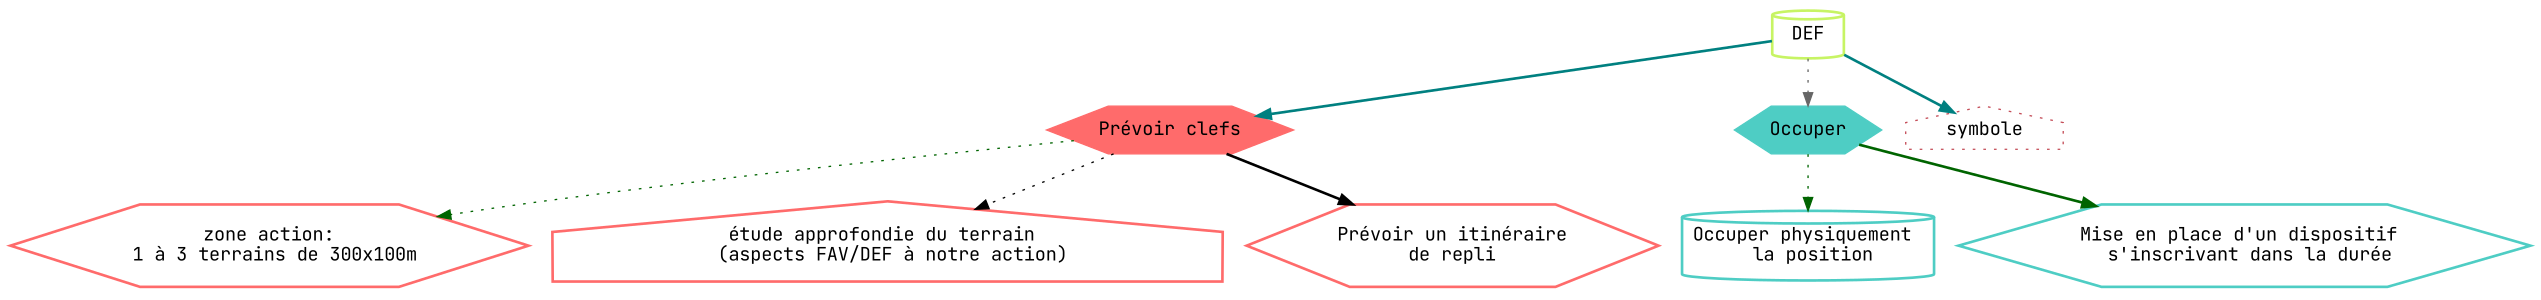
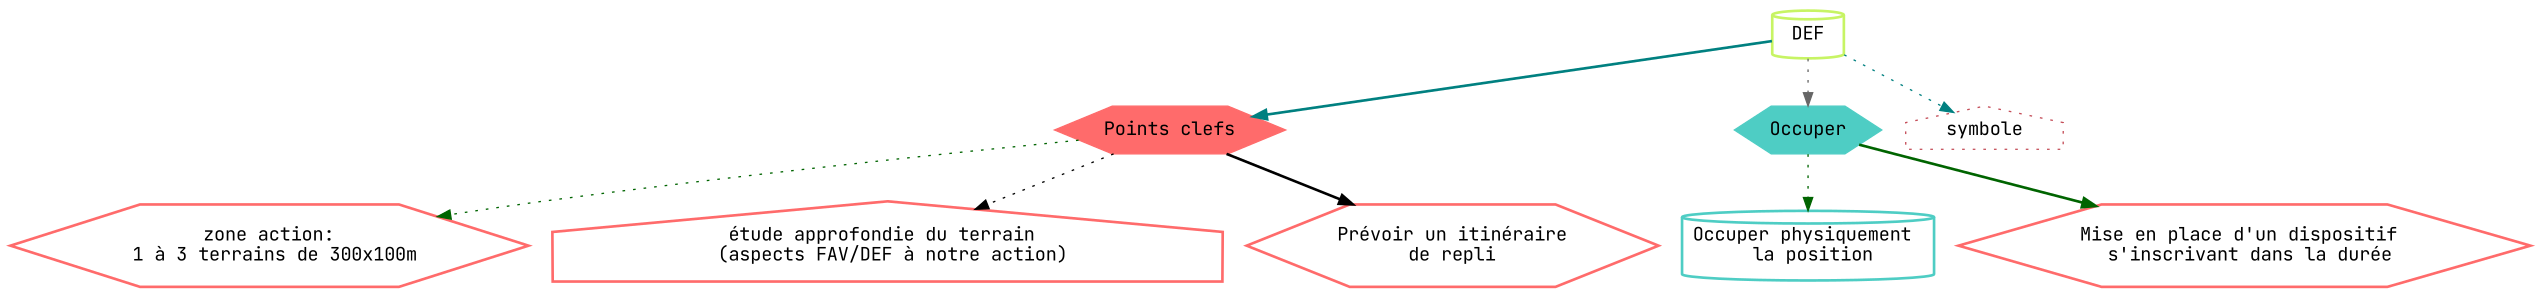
edge "DEF" -> "symbole": style bold -> dotted
node "Prévoir clefs": label "Prévoir clefs" -> "Points clefs"
node "Mise en place d'un dispositif s'inscrivant dans la durée": color #4ecdc4 -> #ff6b6b
